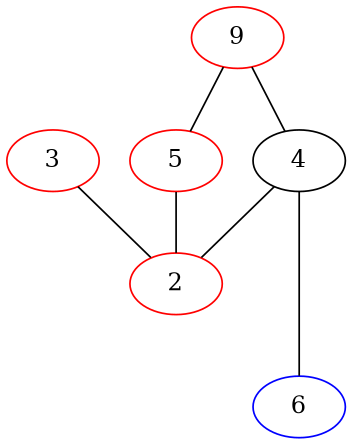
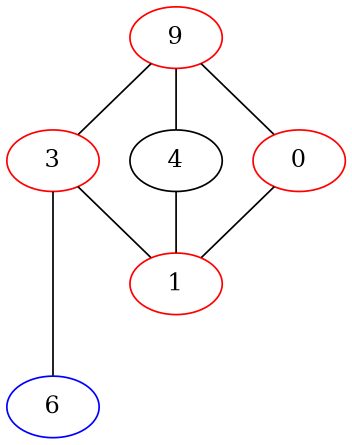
edge "9" -- "3": added
node "5": label "5" -> "0"
node "2": label "2" -> "1"
edge "4" -- "6": now "3" -- "6"
